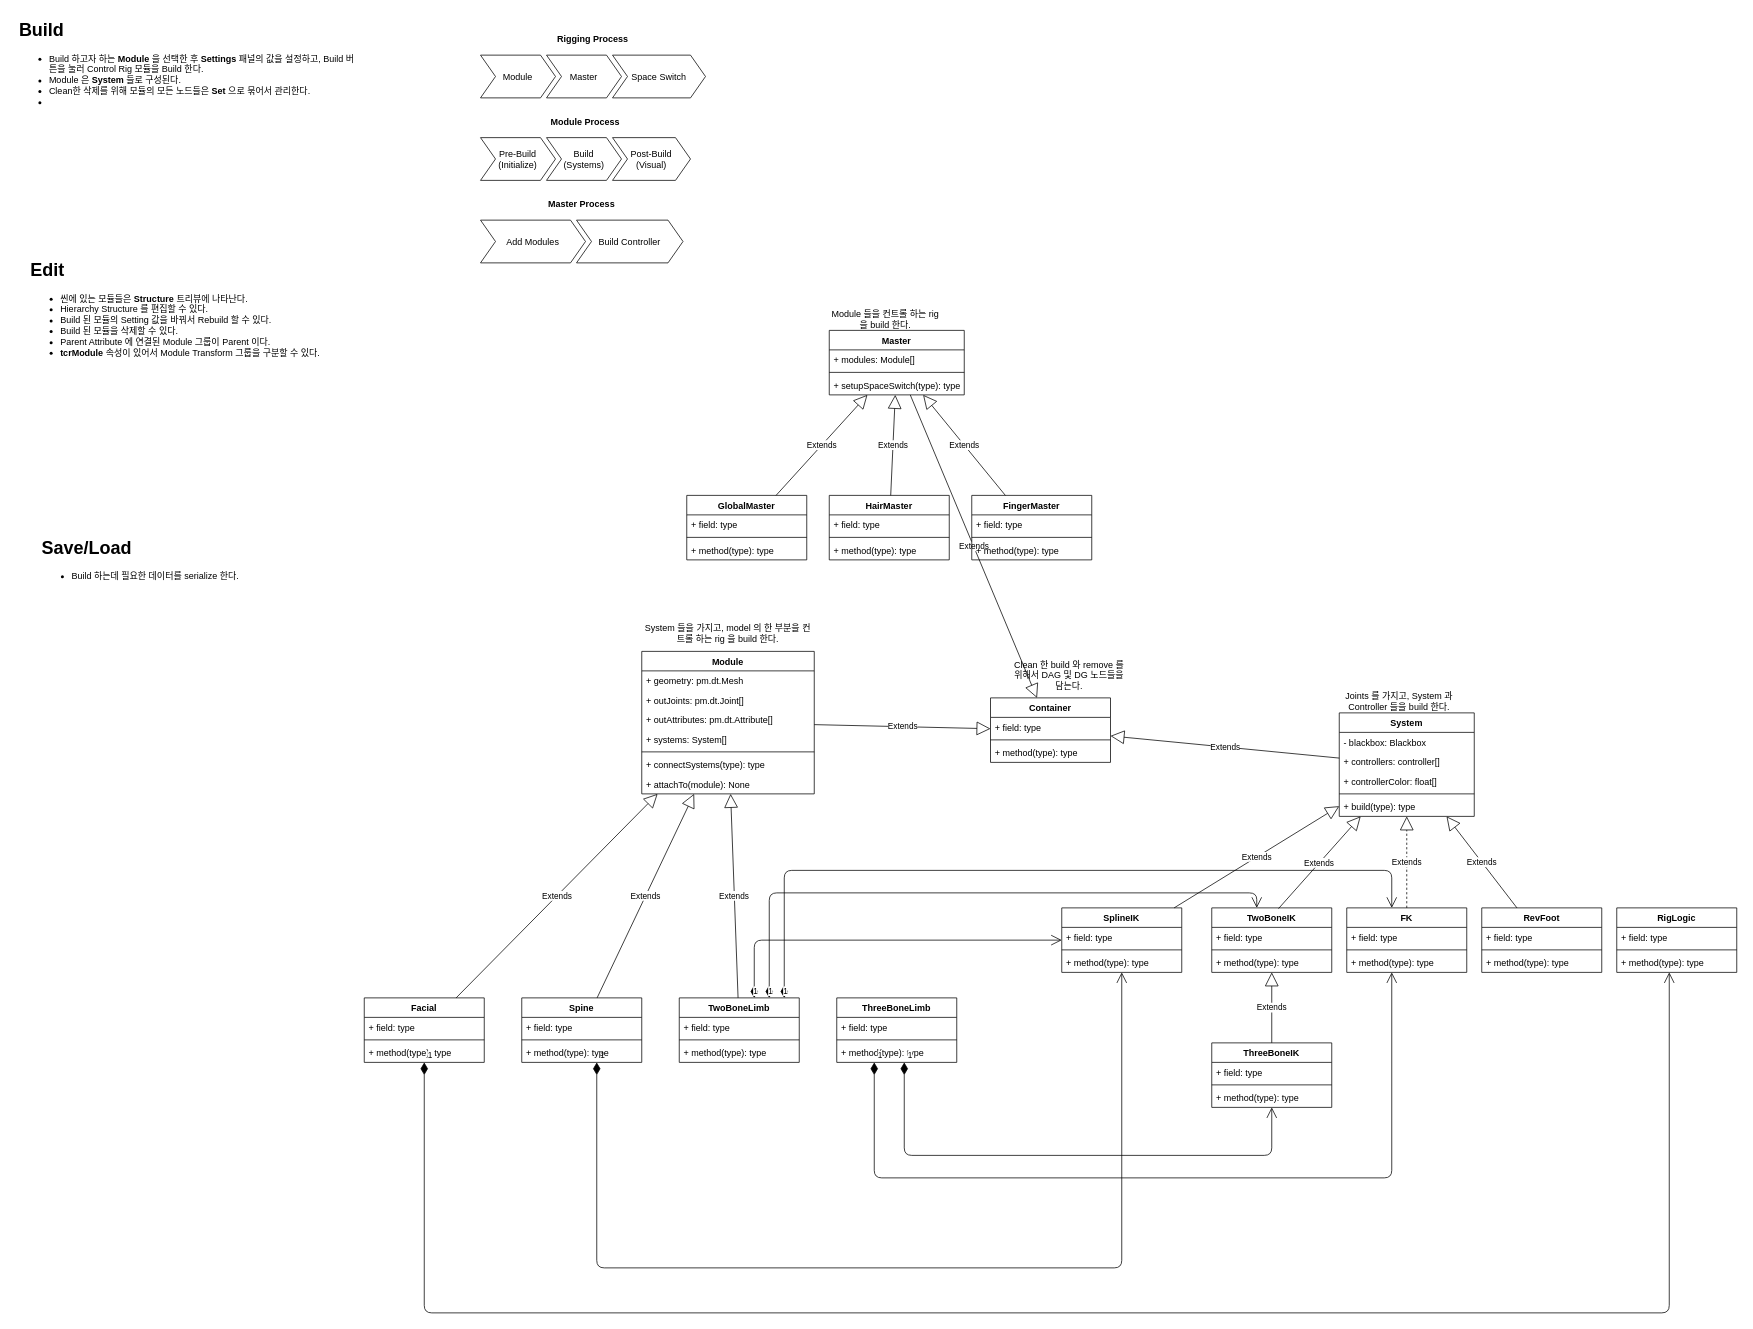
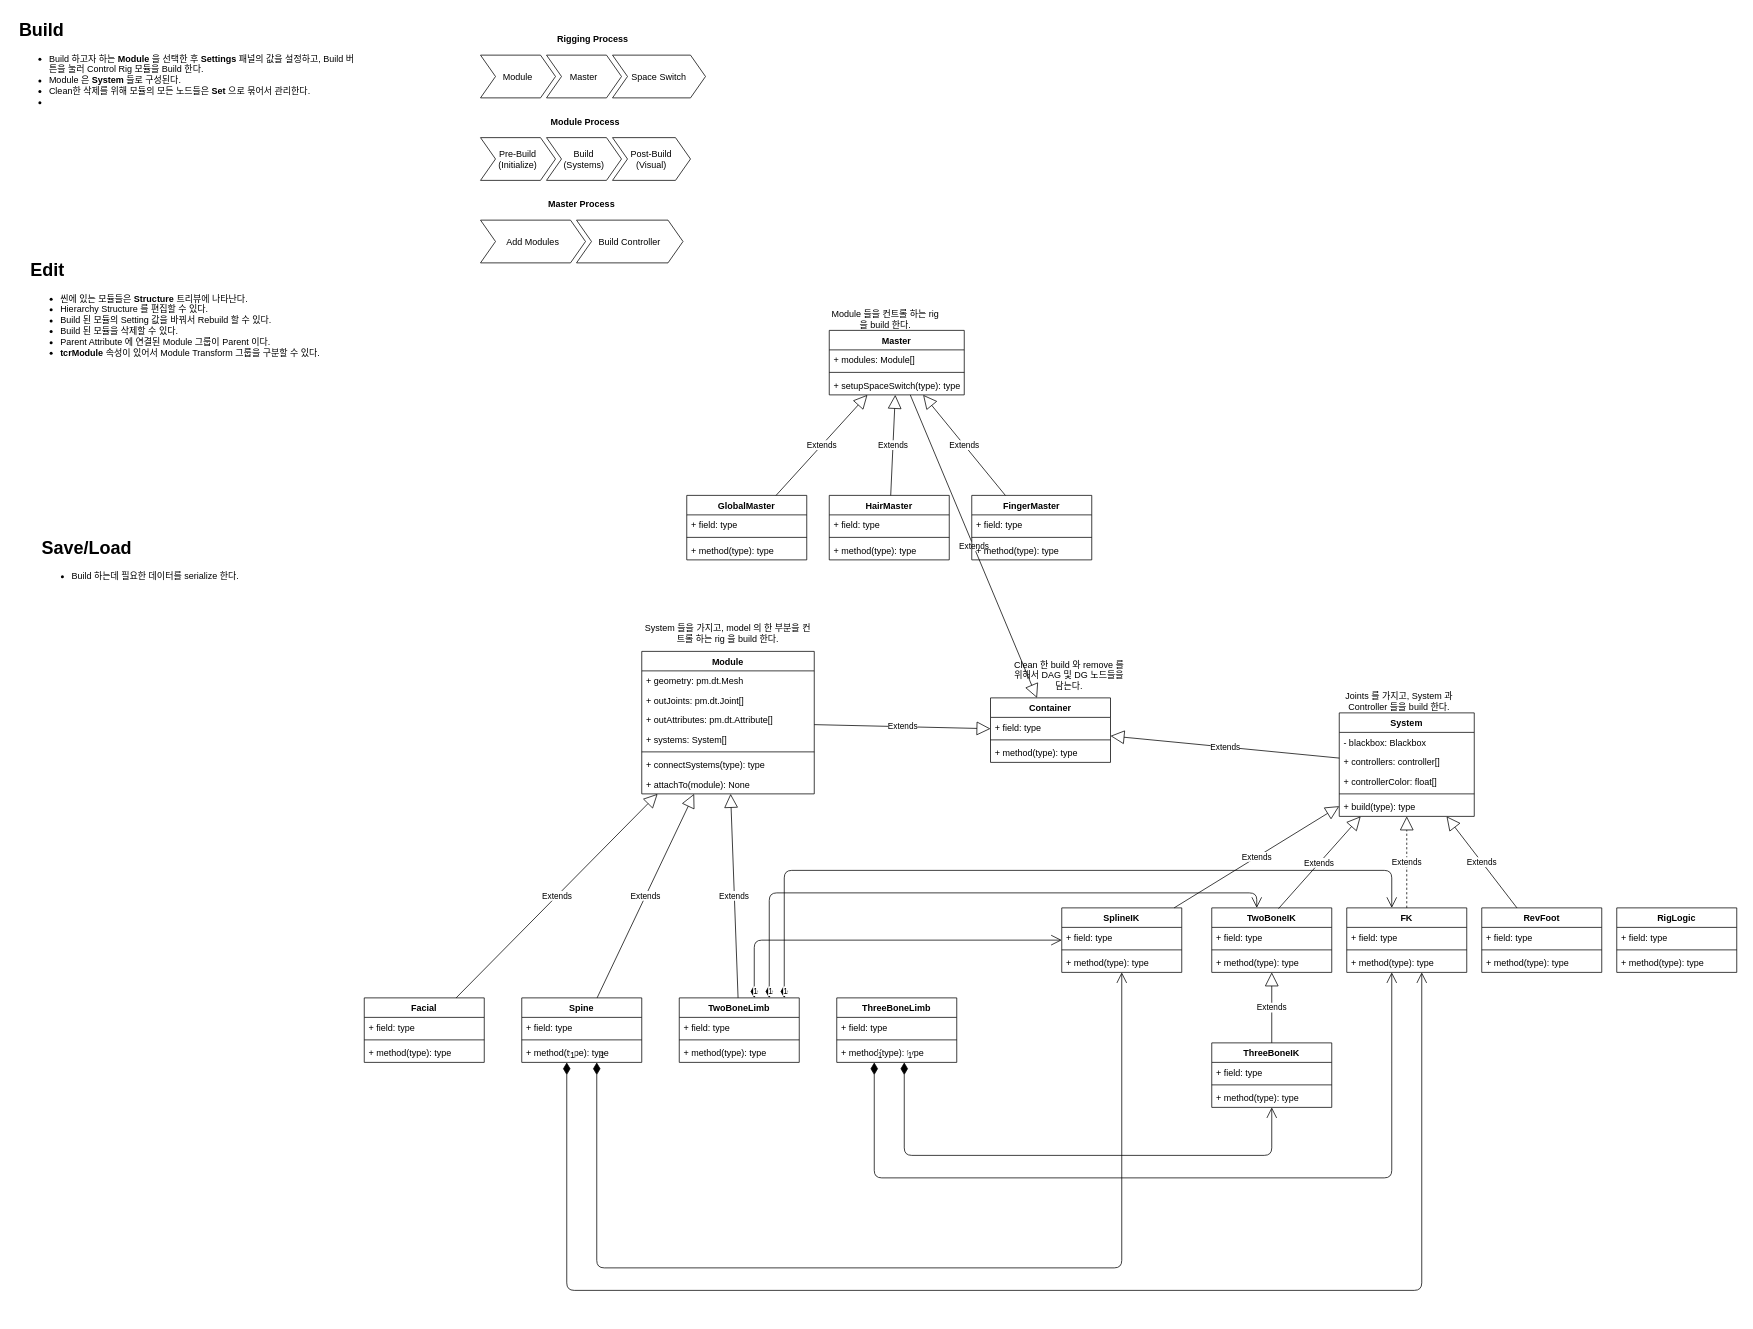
edge "RigLogic" -- "Facial": removed, label "1"
edge "FK" -- "Spine": added, label "1"
